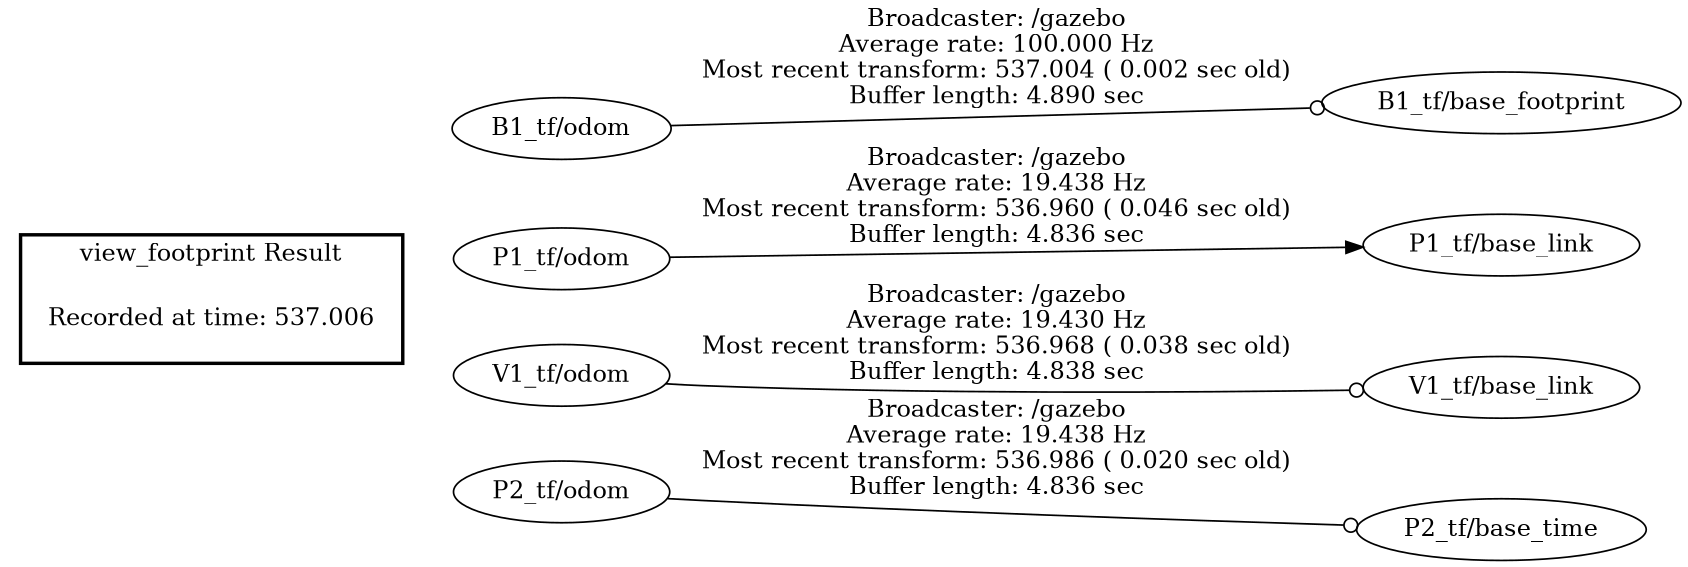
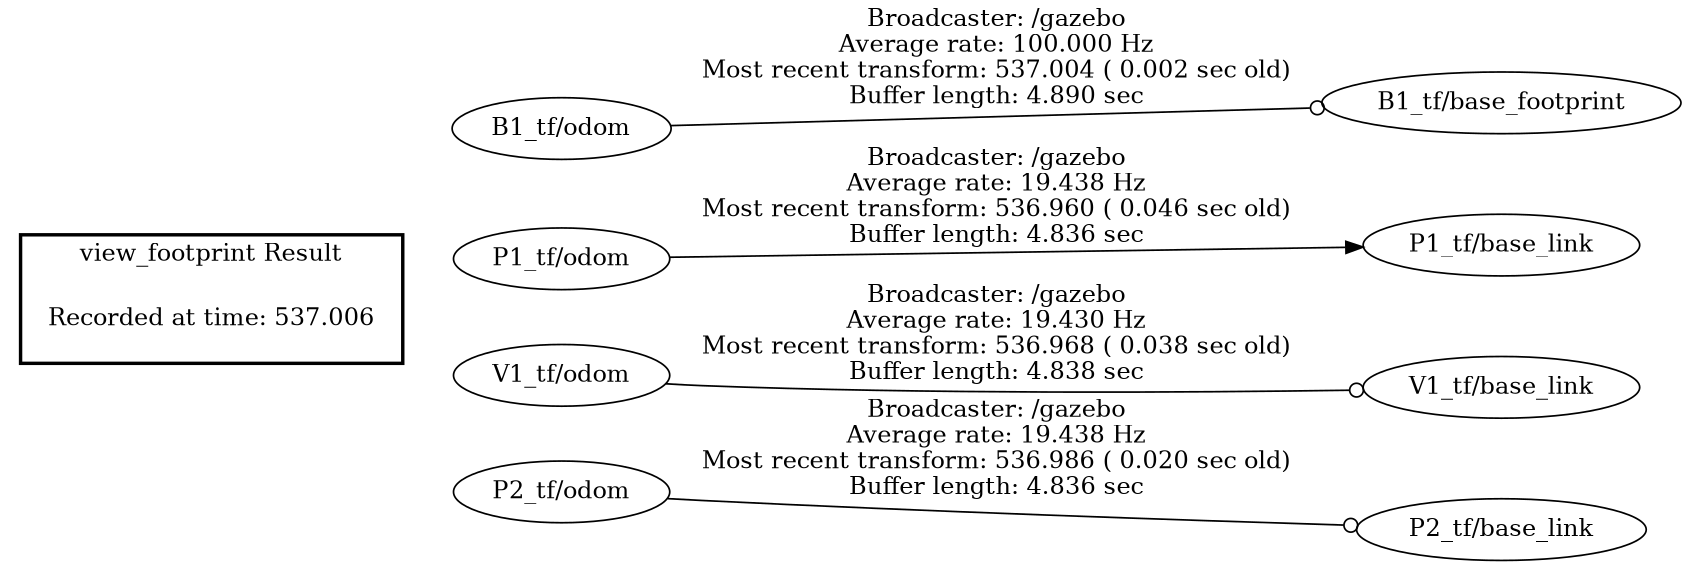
node "P2_tf/base_time": label "P2_tf/base_time" -> "P2_tf/base_link"
